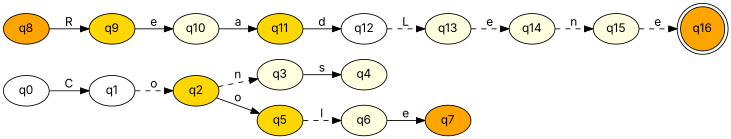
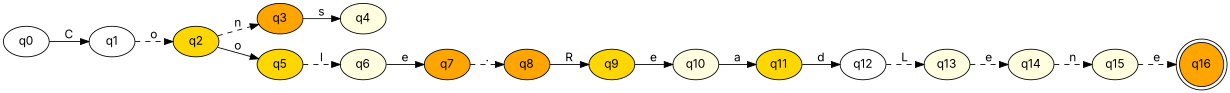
edge "q7" -> "q8": added, label "."
node "q3": fillcolor lightyellow -> orange
